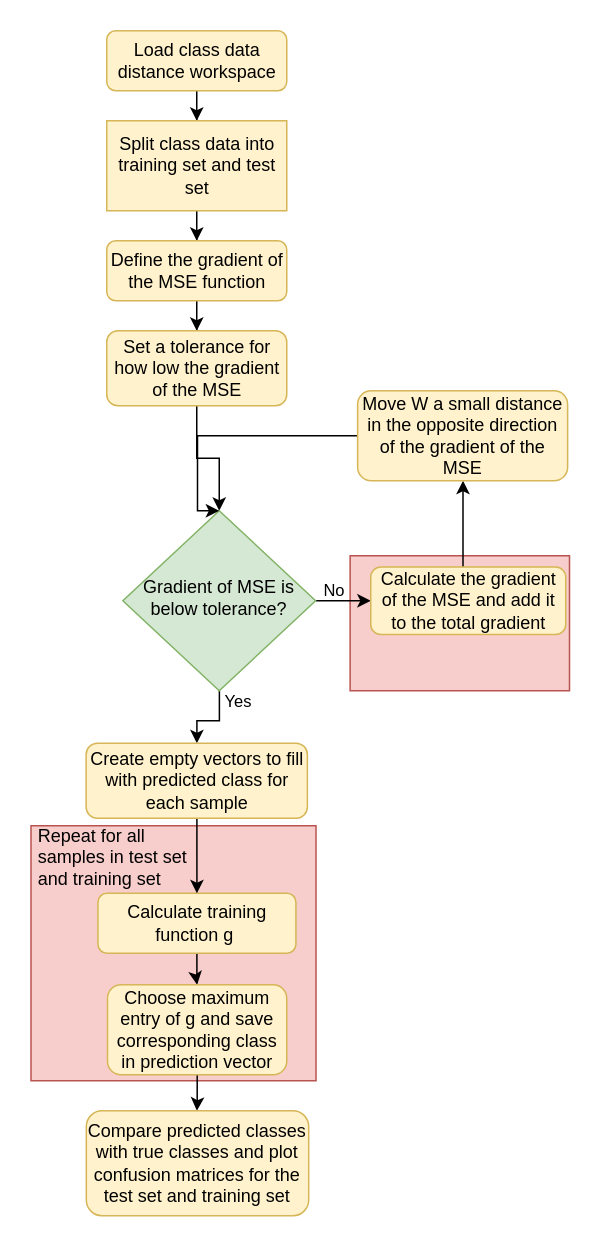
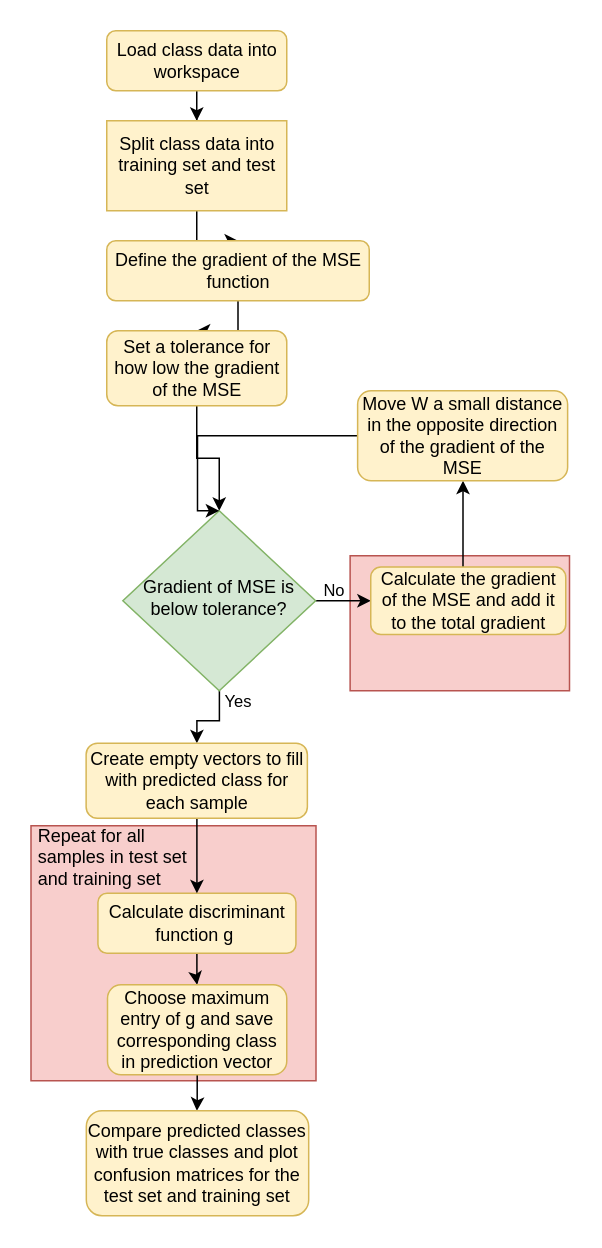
node "Load class data distance workspace": label "Load class data distance workspace" -> "Load class data into workspace"
node "Define the gradient of the MSE function": size 180x60 -> 263x60
node "Calculate training function g": label "Calculate training function g" -> "Calculate discriminant function g"
